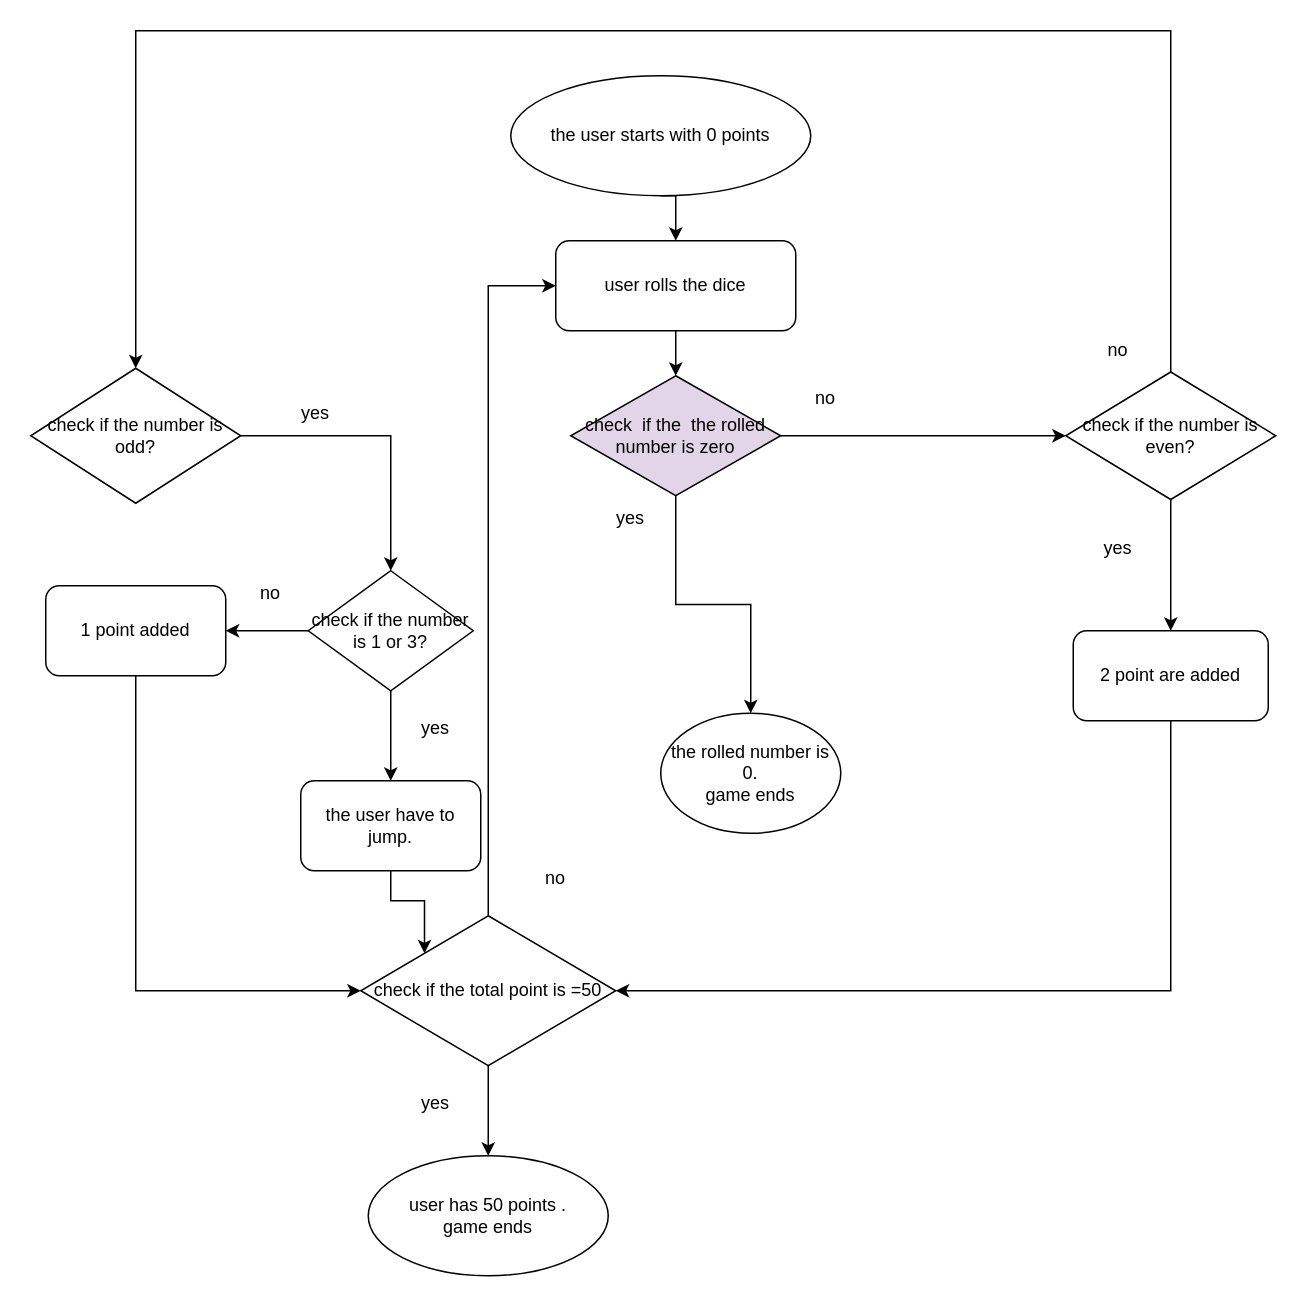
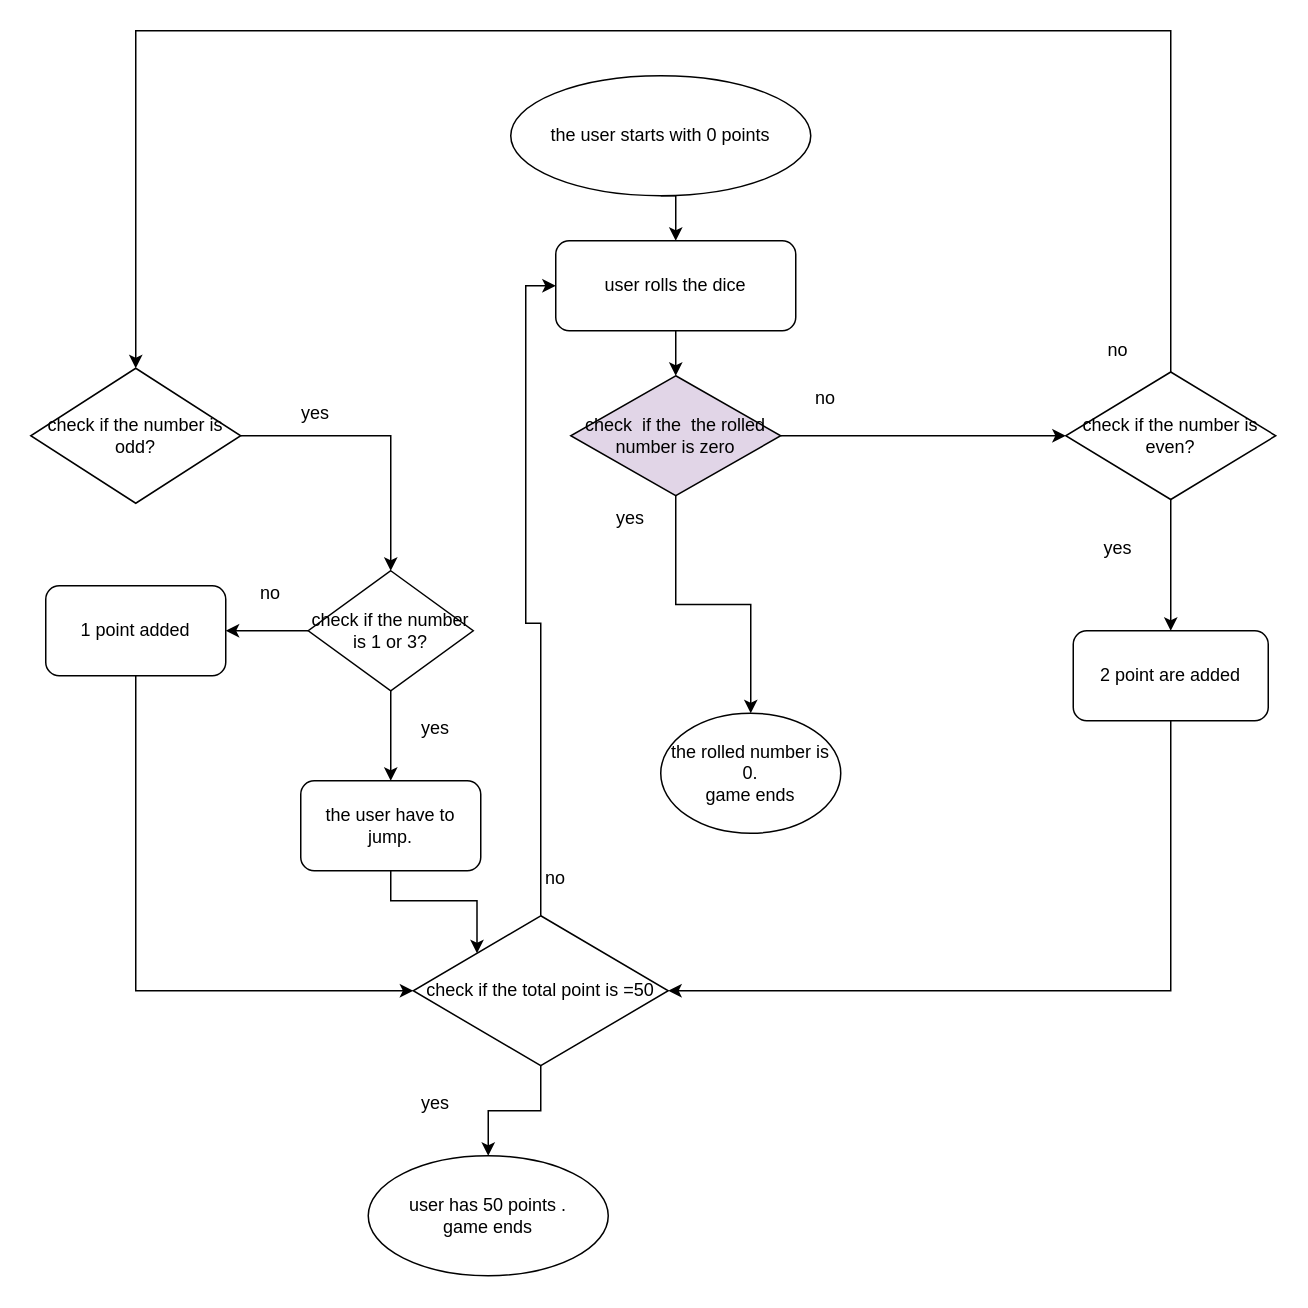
node "check if the total point is =50": moved (488, 991) -> (541, 991)
